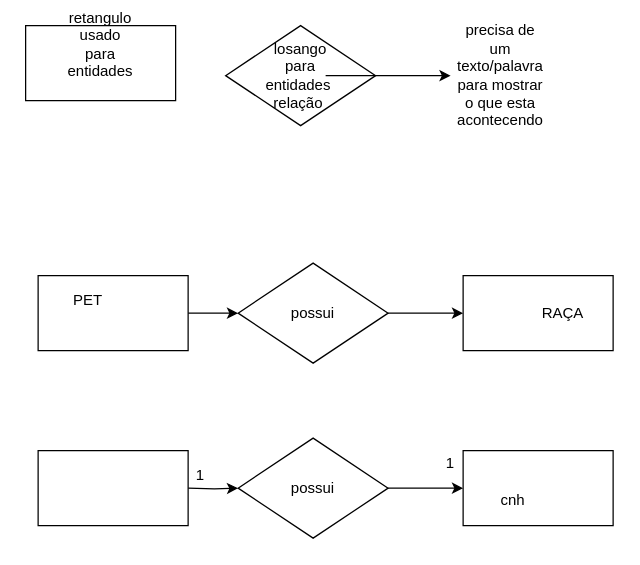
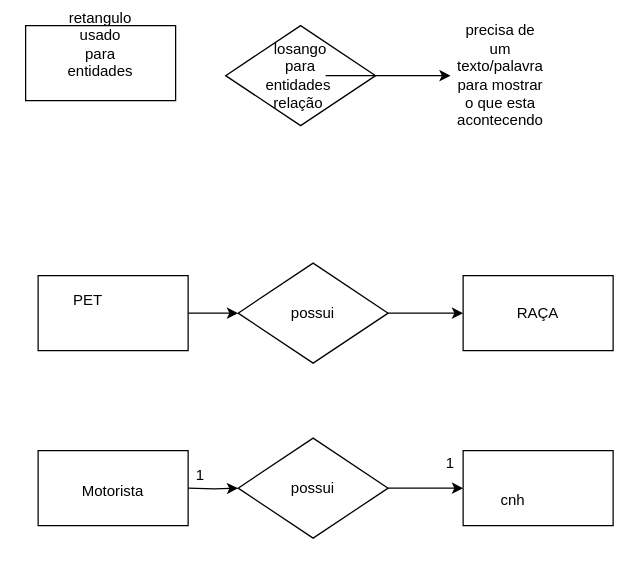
node "RAÇA": moved (563, 313) -> (538, 313)
node "Motorista": added
